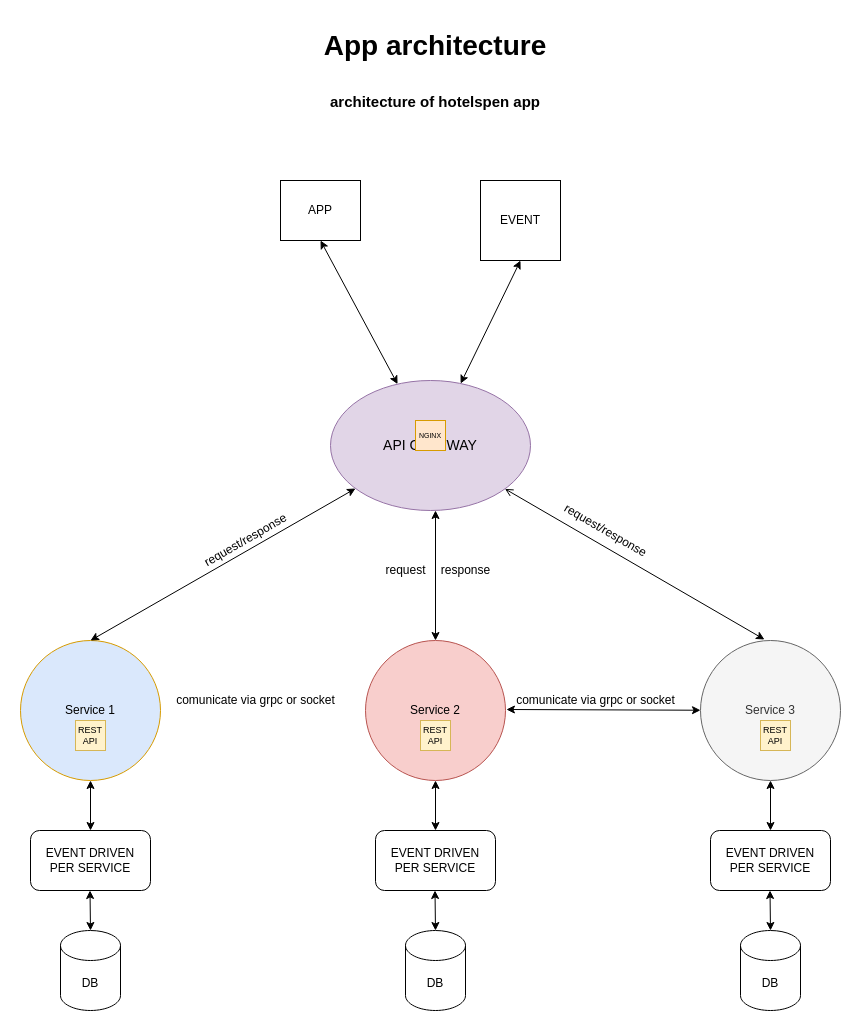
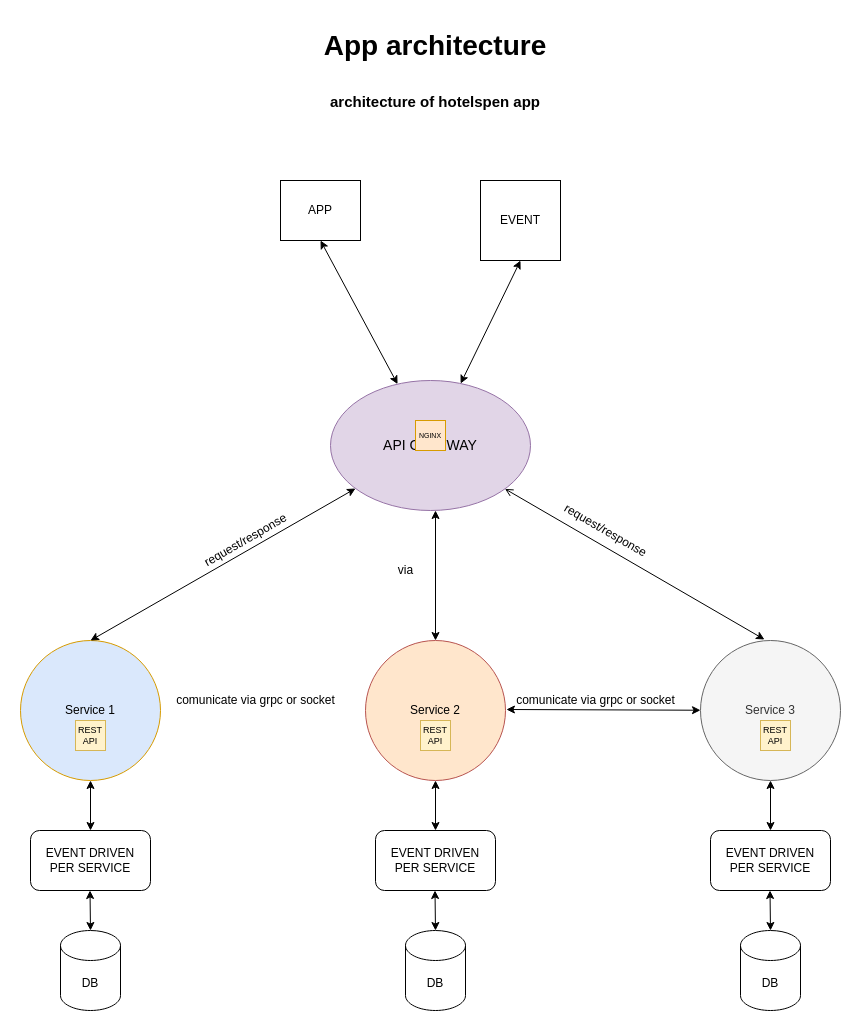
node "request": label "request" -> "via"
node "response": removed
node "Service 2": fillcolor #f8cecc -> #ffe6cc
